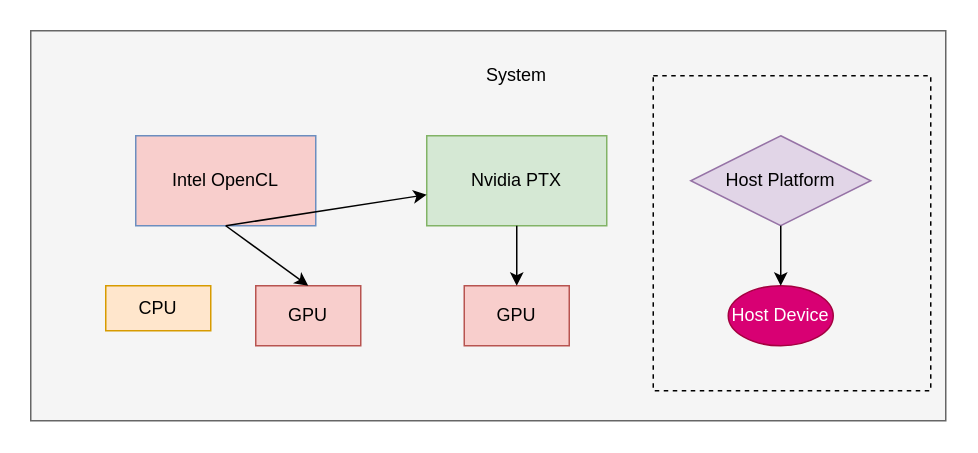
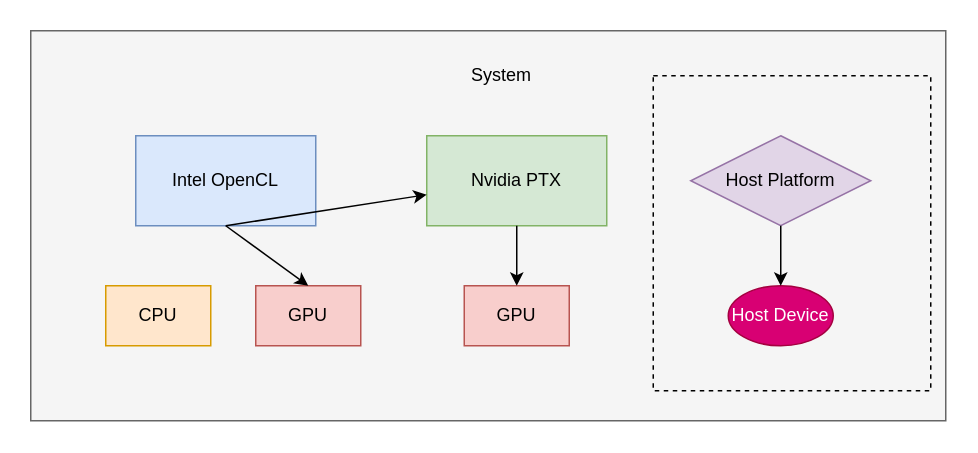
node "System": moved (517, 76) -> (502, 76)
node "Intel OpenCL": fillcolor #f8cecc -> #dae8fc
node "CPU": size 105x45 -> 105x60
